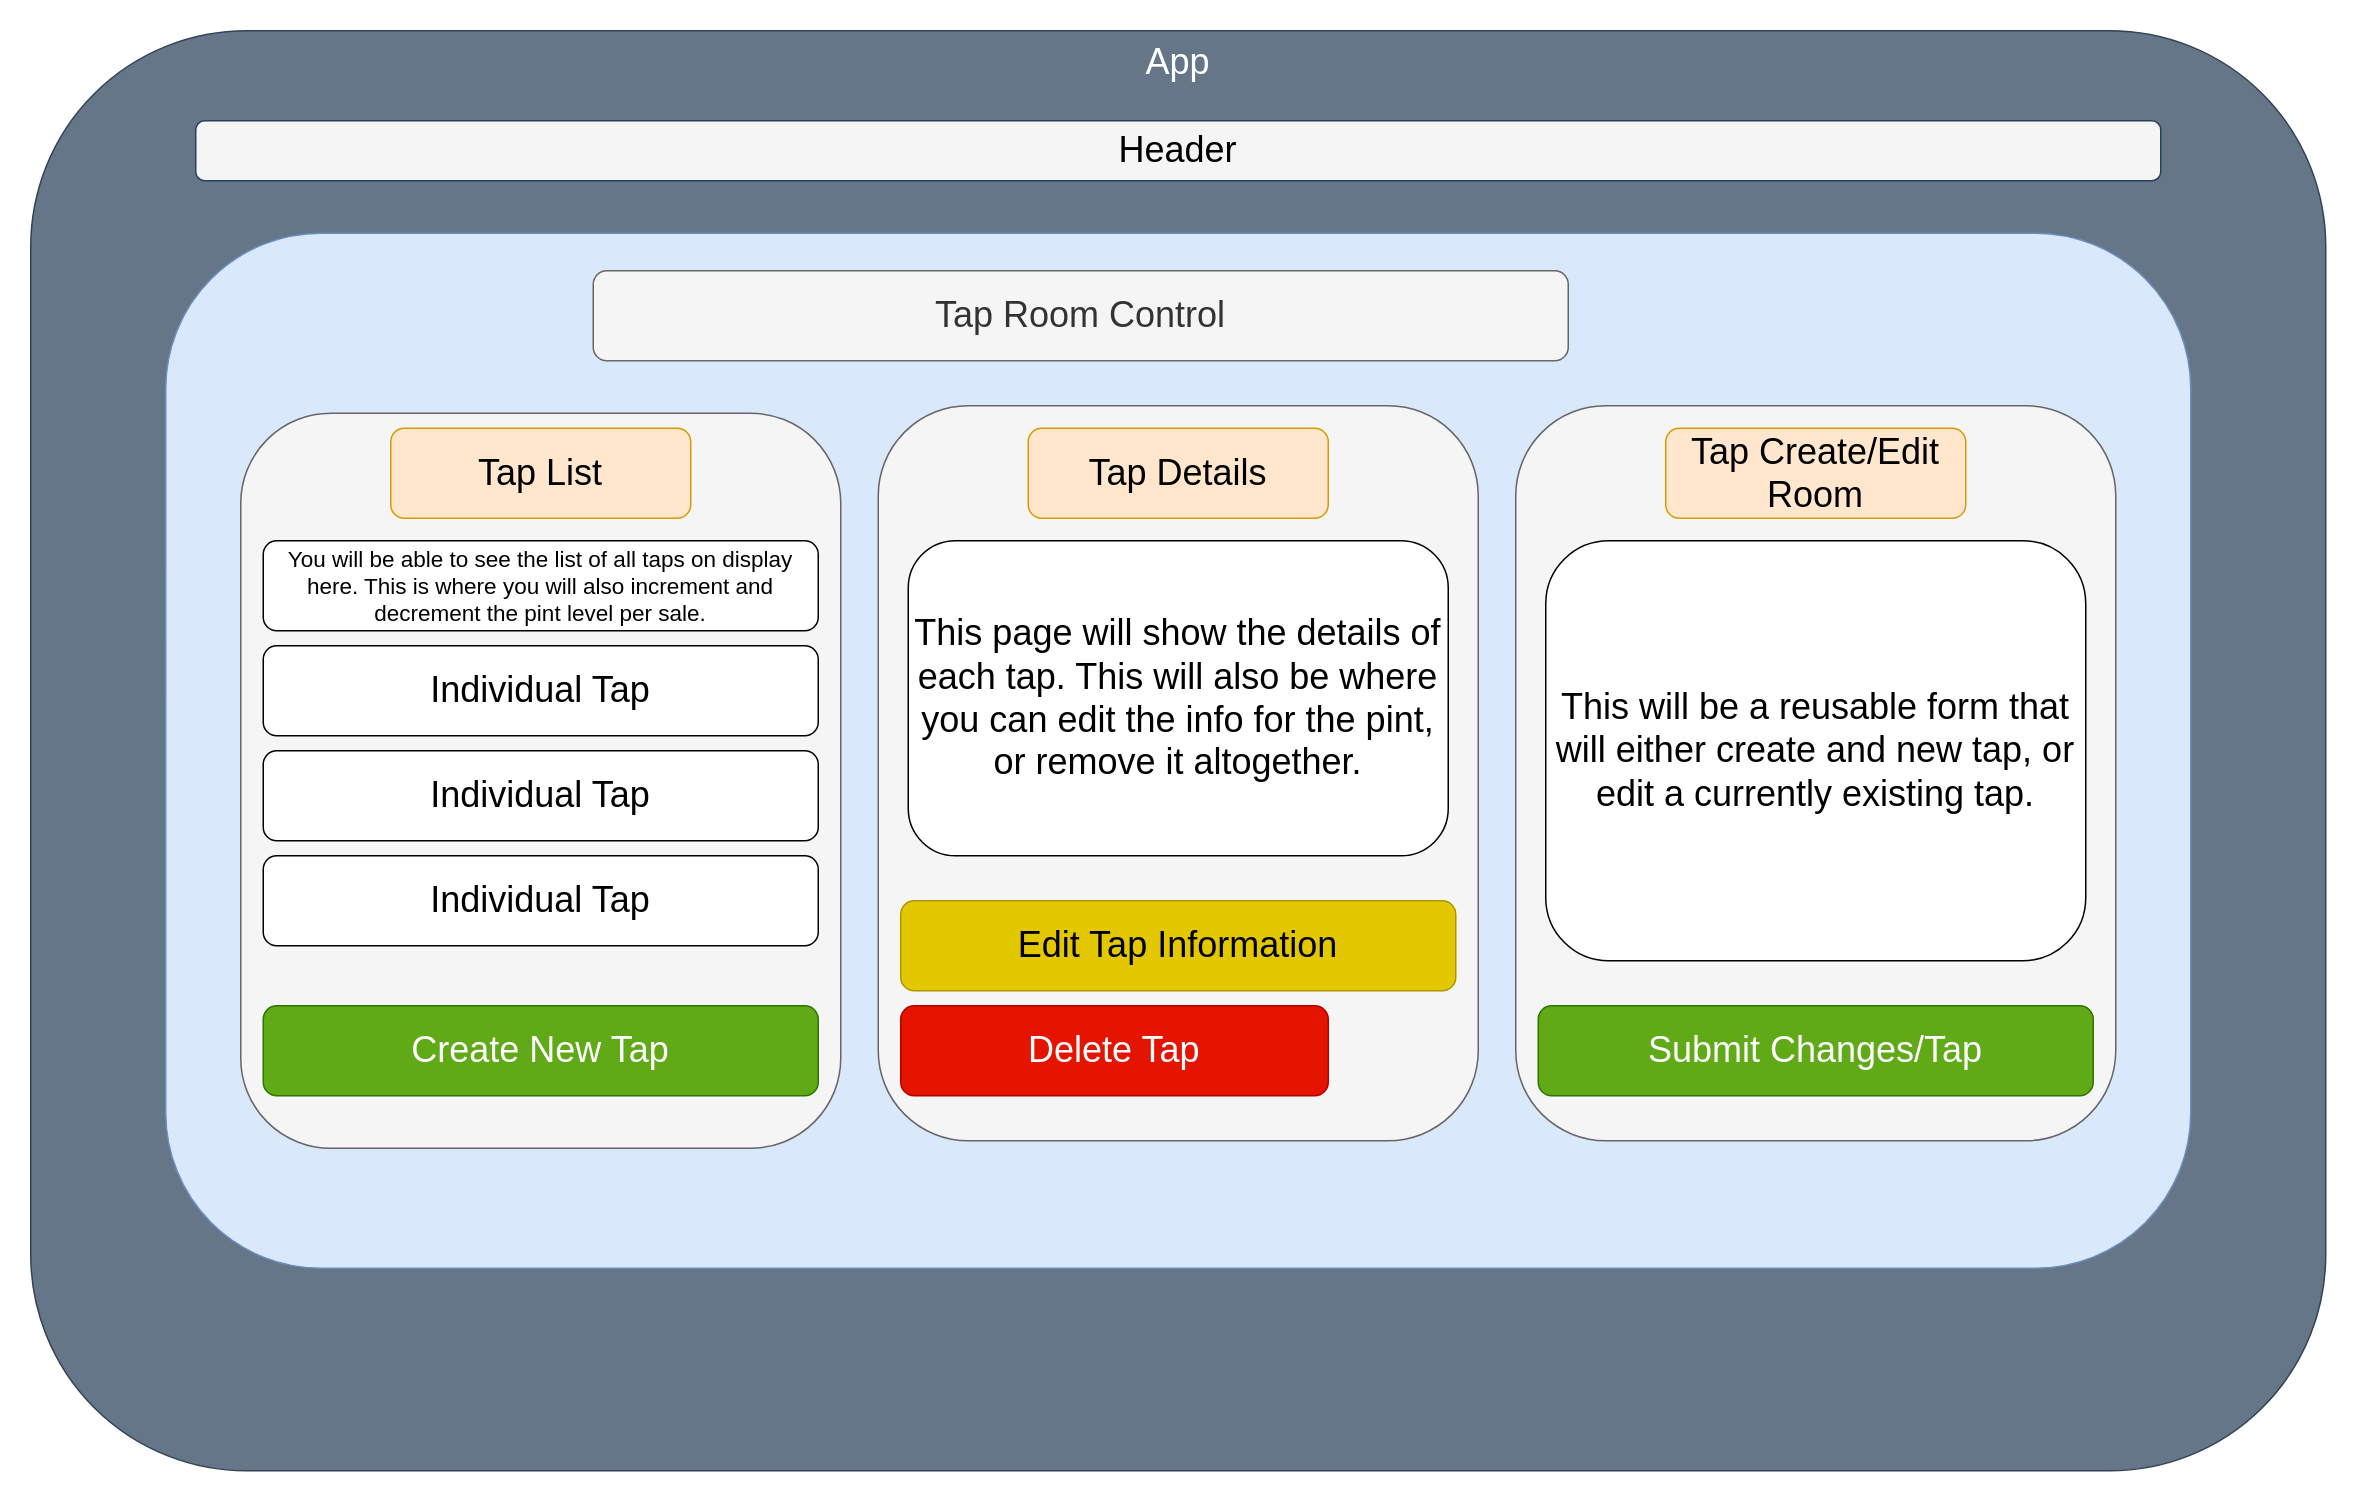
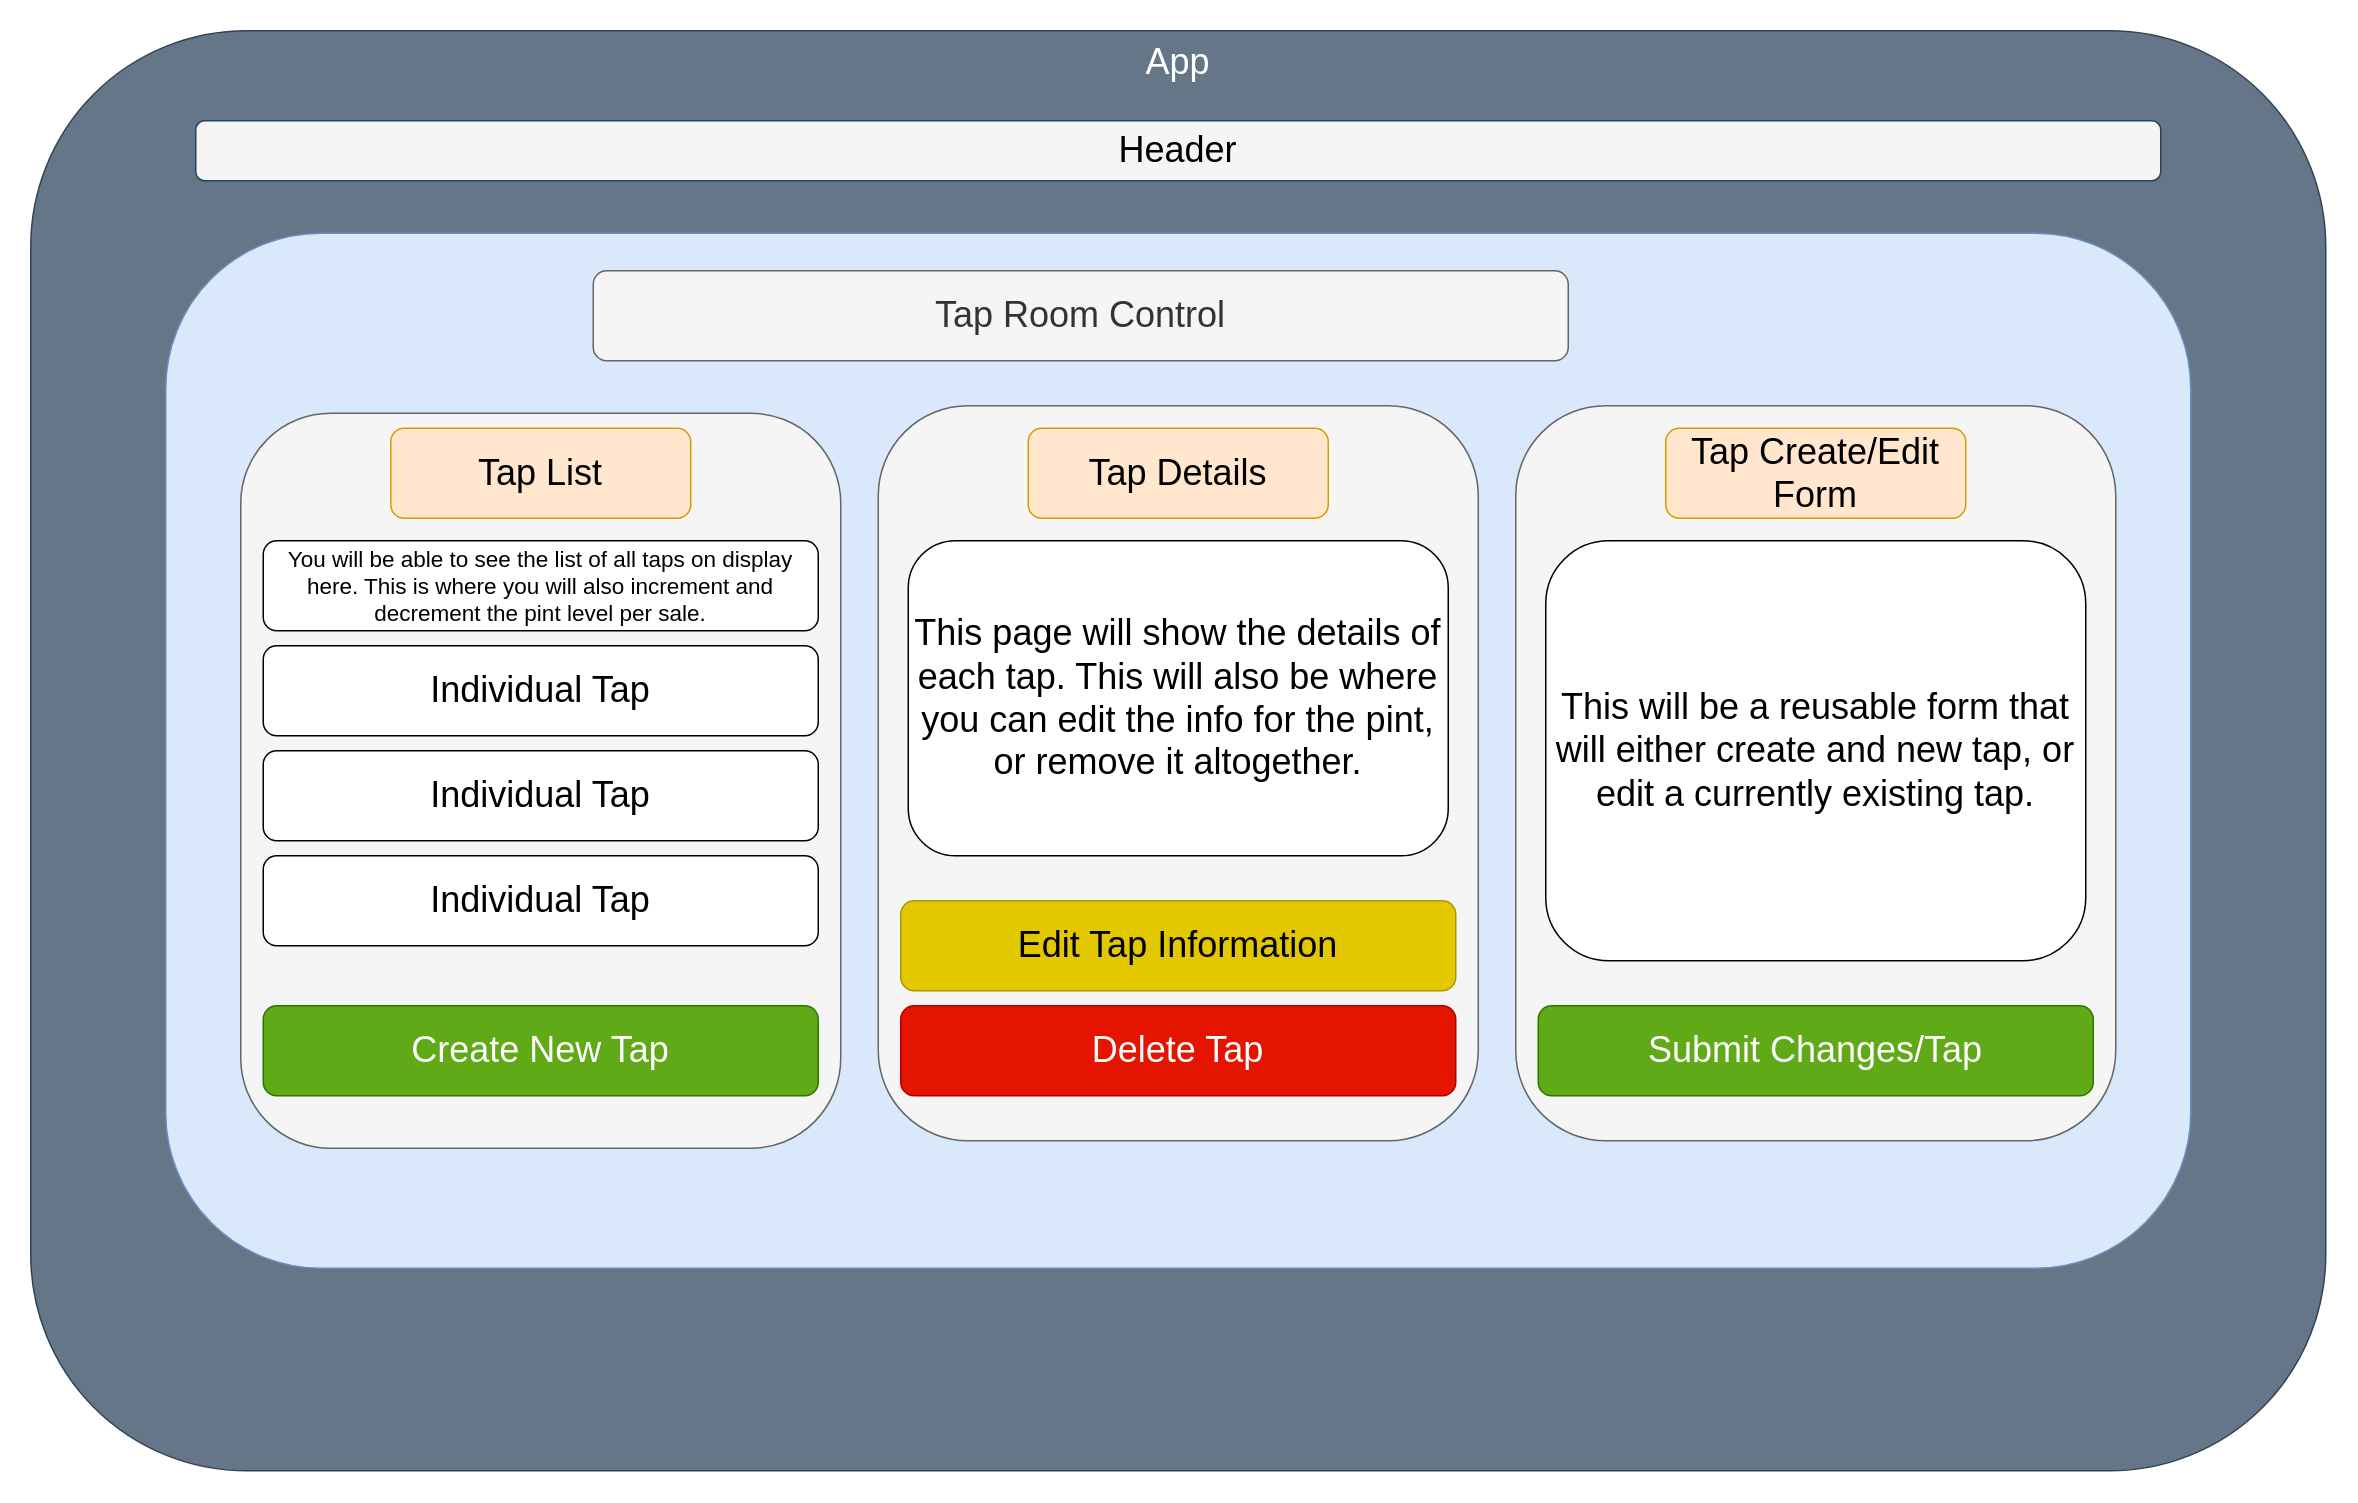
node "Tap Create/Edit Room": label "Tap Create/Edit Room" -> "Tap Create/Edit Form"
node "Delete Tap": size 428x90 -> 555x90
